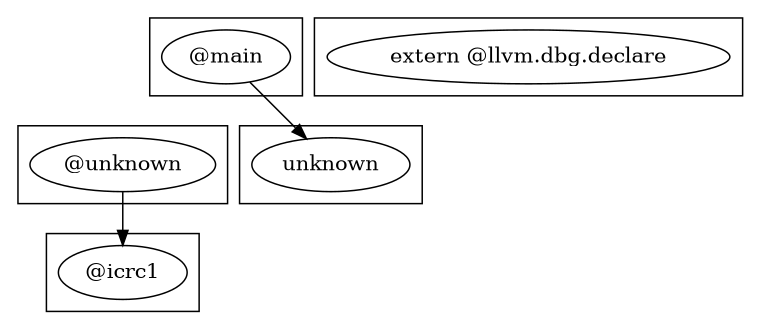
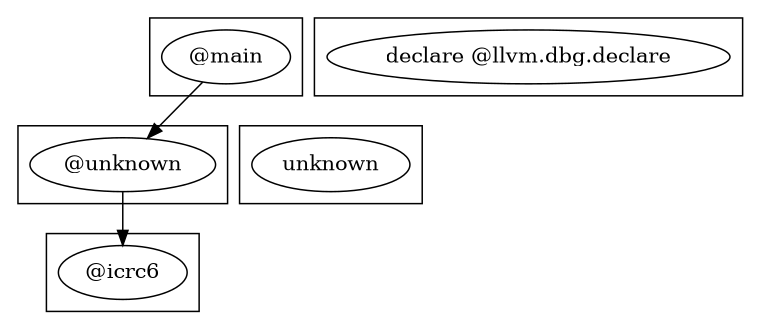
node "extern @llvm.dbg.declare": label "extern @llvm.dbg.declare" -> "declare @llvm.dbg.declare"
edge "@main" -> "unknown": now "@main" -> "@unknown"
node "@icrc1": label "@icrc1" -> "@icrc6"
